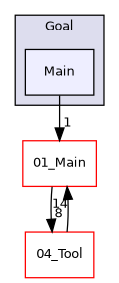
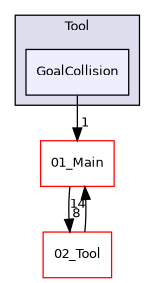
cluster "Goal": label "Goal" -> "Tool"
node "Main": label "Main" -> "GoalCollision"
node "04_Tool": label "04_Tool" -> "02_Tool"
